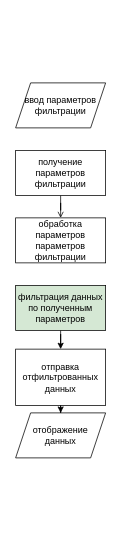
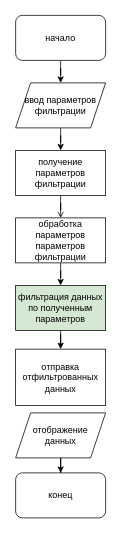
node "начало": added
edge "начало" -> "ввод параметров фильтрации": added
edge "ввод параметров фильтрации" -> "получение параметров фильтрации": added
edge "обработка параметров параметров фильтрации" -> "фильтрация данных по полученным параметров": added
edge "отправка отфильтрованных данных" -> "отображение данных": removed
edge "отображение данных" -> "конец": added
node "конец": added
